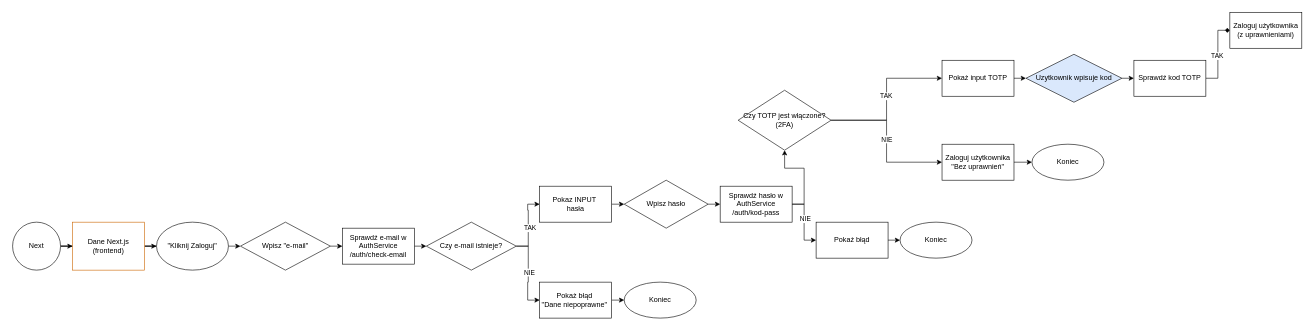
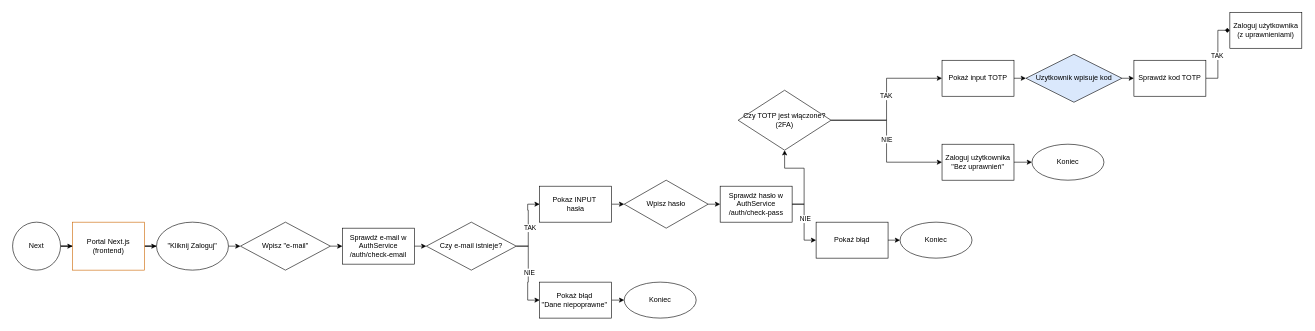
node "Sprawdź hasło w AuthService /auth/kod-pass": label "Sprawdź hasło w AuthService /auth/kod-pass" -> "Sprawdź hasło w AuthService /auth/check-pass"
node "Dane Next.js (frontend)": label "Dane Next.js (frontend)" -> "Portal Next.js (frontend)"
